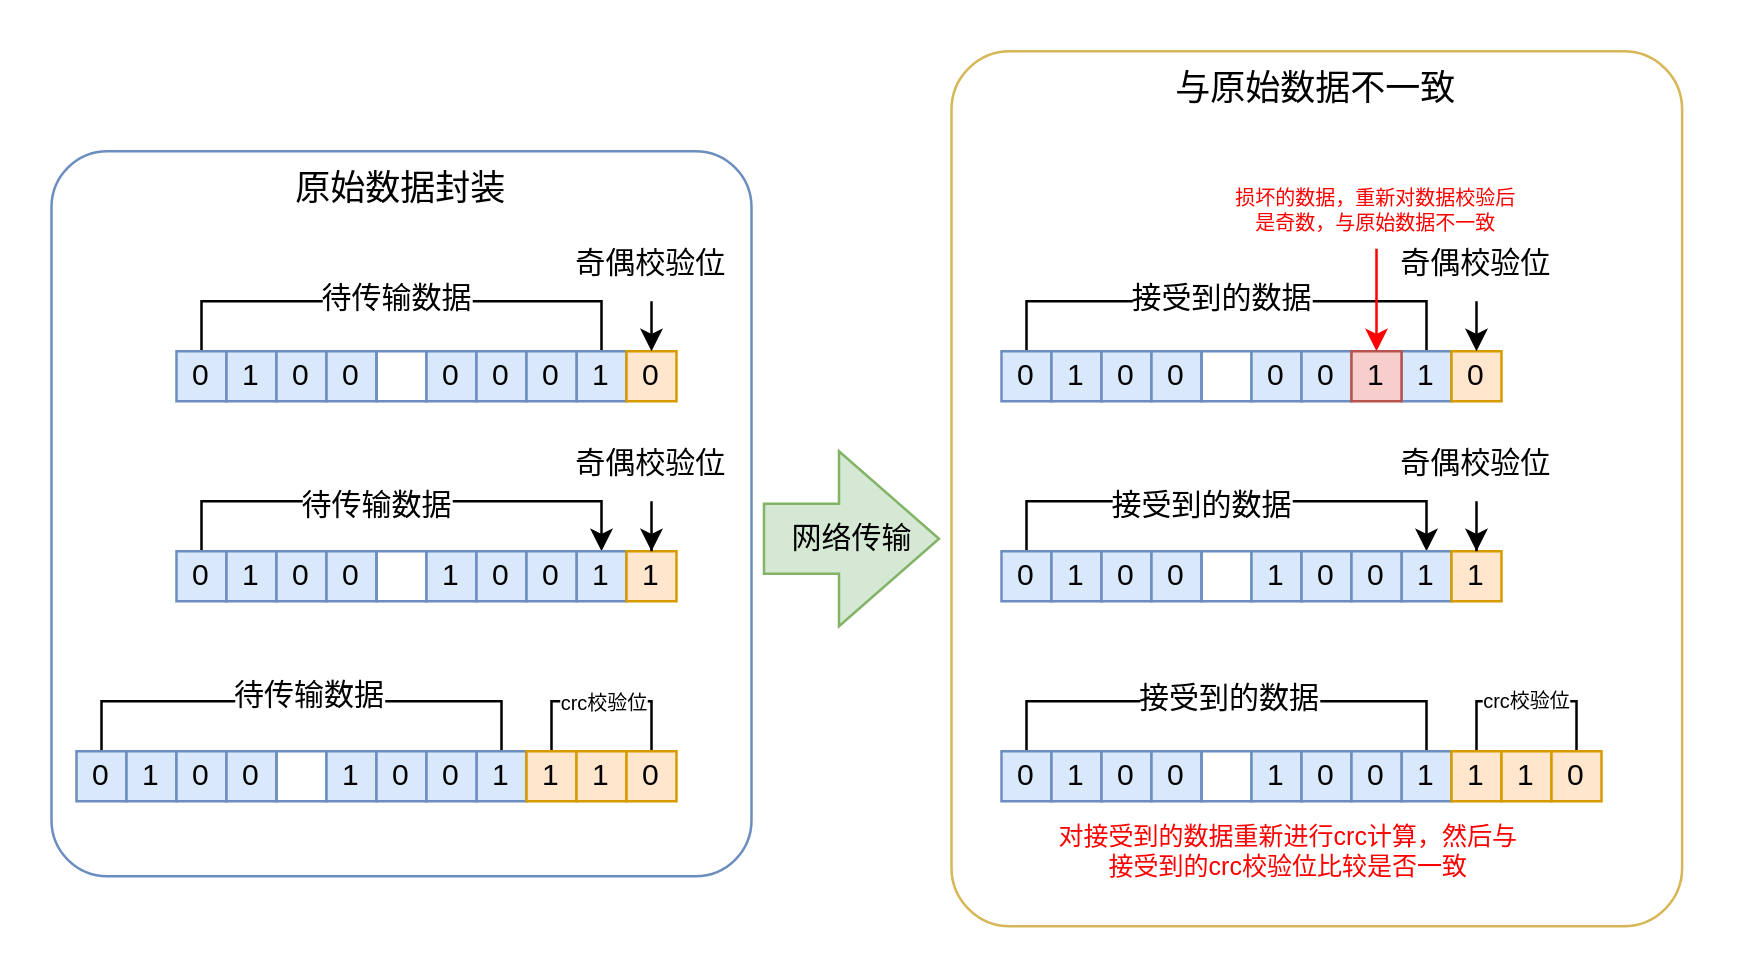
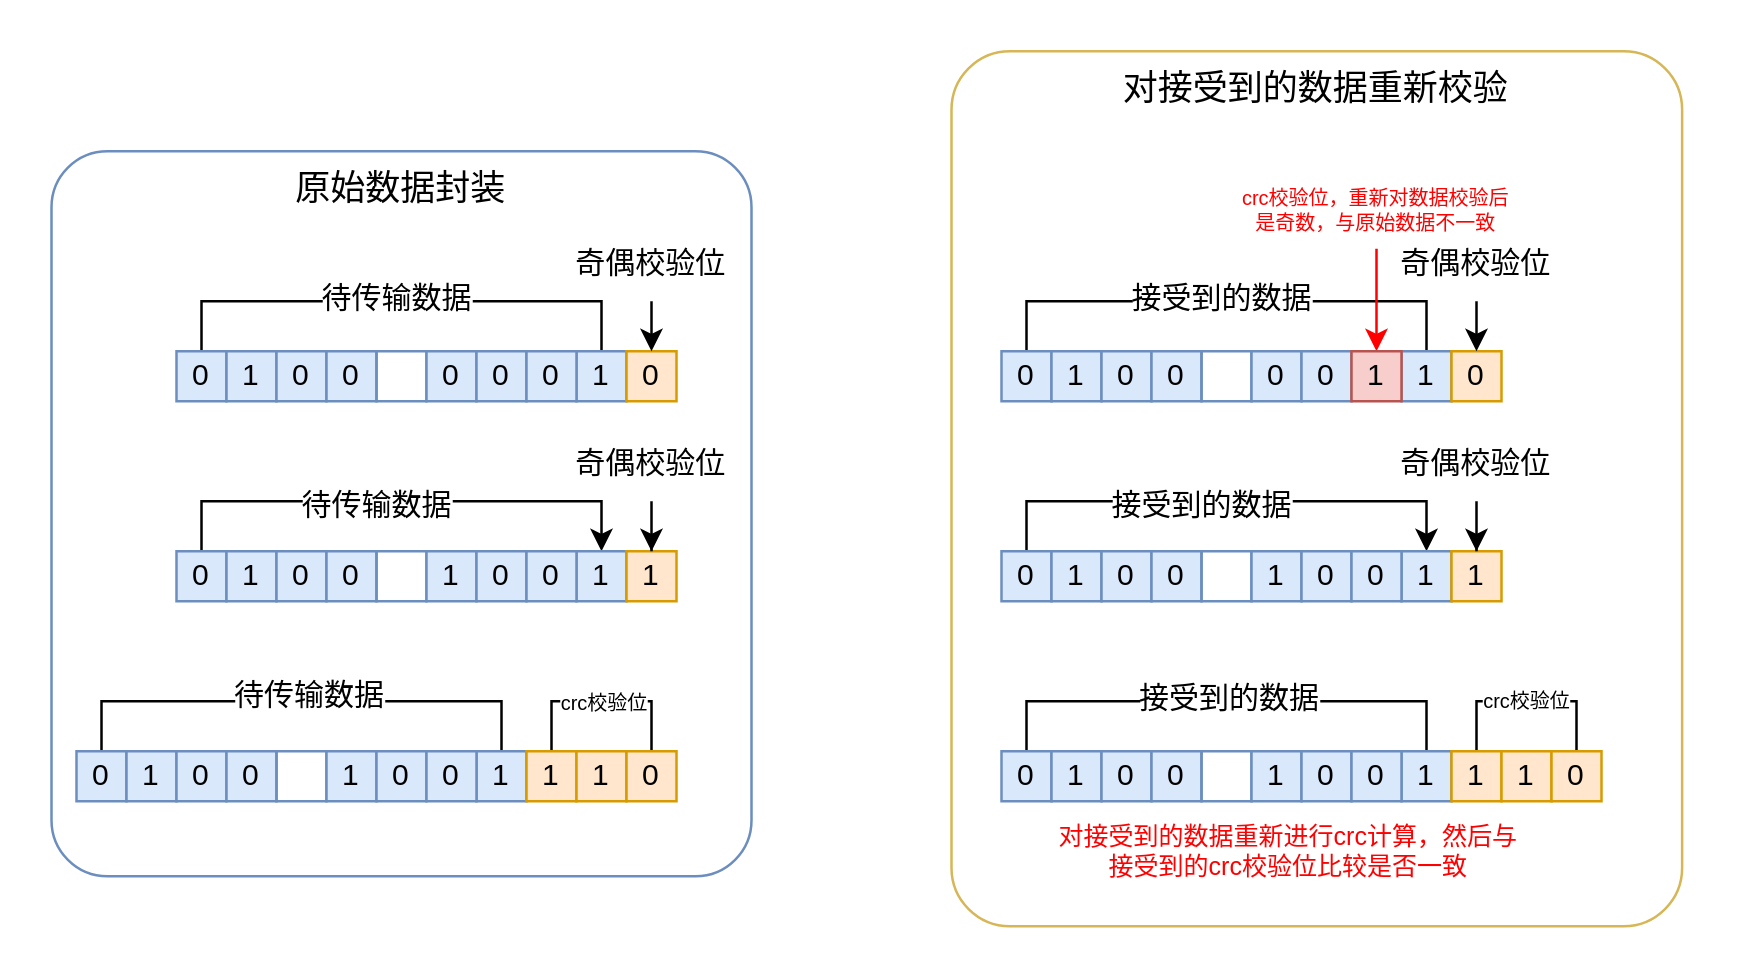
node "与原始数据不一致": label "与原始数据不一致" -> "对接受到的数据重新校验"
node "损坏的数据，重新对数据校验后 是奇数，与原始数据不一致": label "损坏的数据，重新对数据校验后 是奇数，与原始数据不一致" -> "crc校验位，重新对数据校验后 是奇数，与原始数据不一致"
node "网络传输": removed
